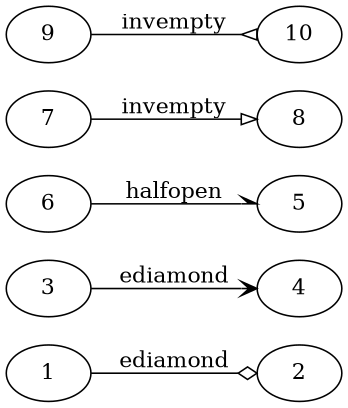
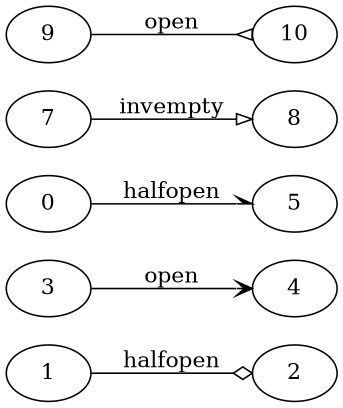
edge "9" -> "10": label "invempty" -> "open"
node "6": label "6" -> "0"
edge "3" -> "4": label "ediamond" -> "open"
edge "1" -> "2": label "ediamond" -> "halfopen"
